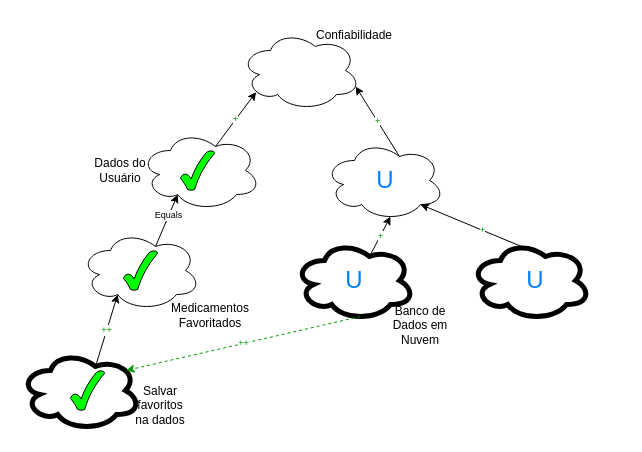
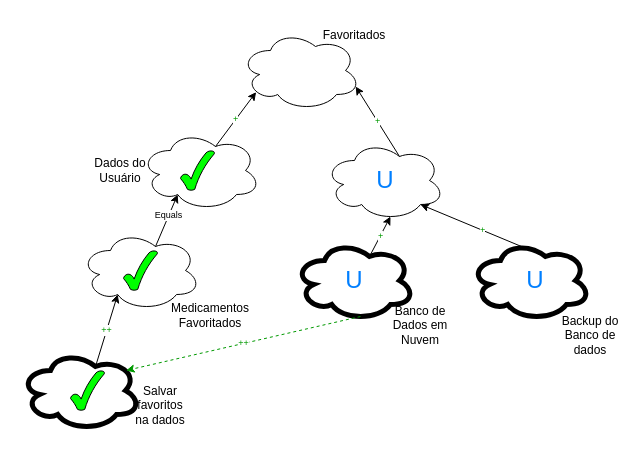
node "Confiabilidade": label "Confiabilidade" -> "Favoritados"
node "Backup do Banco de dados": added
